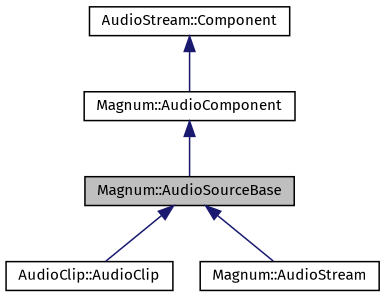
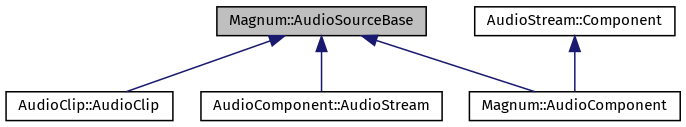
edge "Magnum::AudioSourceBase" -> "Magnum::AudioComponent": reversed
node "Magnum::AudioStream": label "Magnum::AudioStream" -> "AudioComponent::AudioStream"
